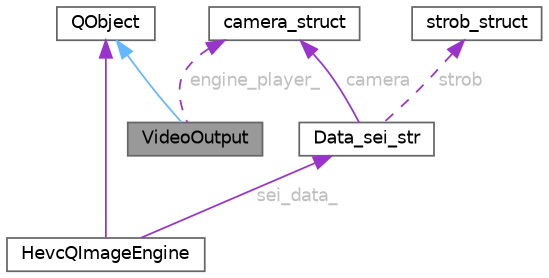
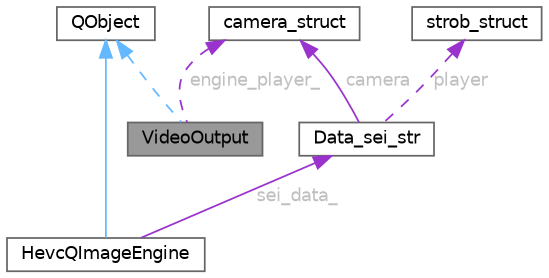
edge "Data_sei_str" -> "strob_struct": label " strob" -> " player"
edge "VideoOutput" -> "QObject": style solid -> dashed
edge "HevcQImageEngine" -> "QObject": color darkorchid3 -> steelblue1
